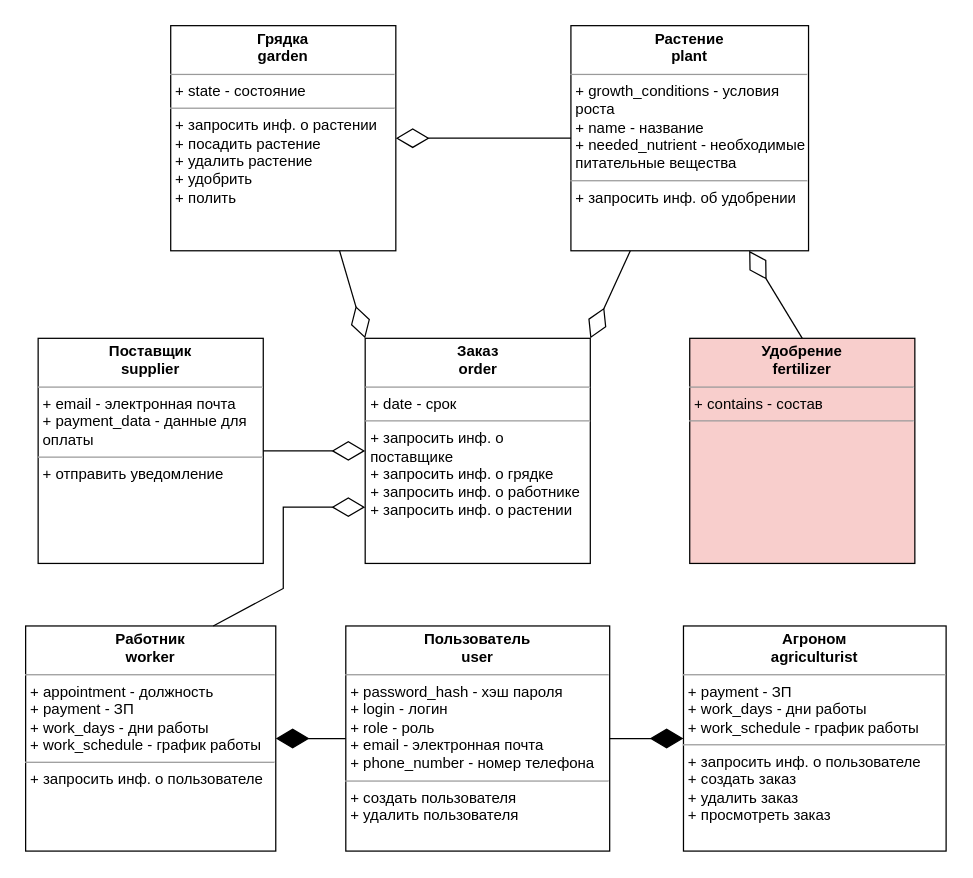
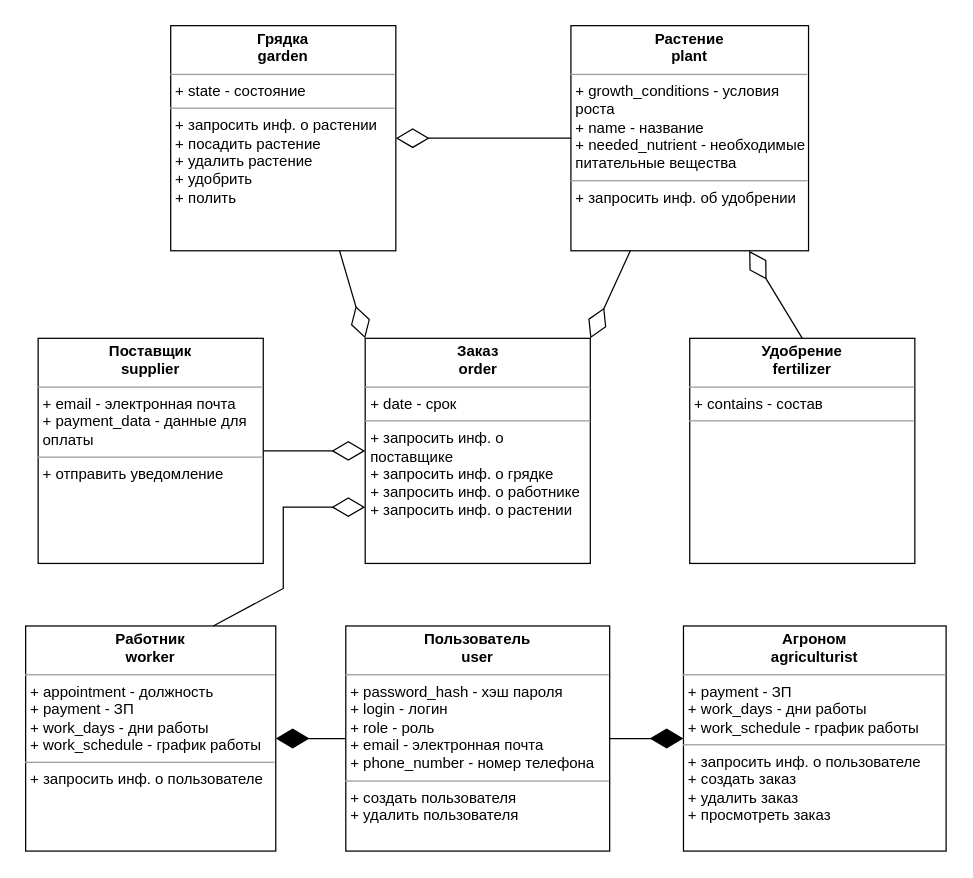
node "Удобрение fertilizer + contains - состав": fillcolor #f8cecc -> #ffffff
